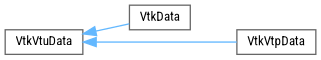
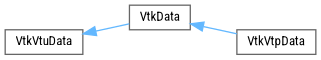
edge "VtkVtpData" -> "VtkVtuData": now "VtkVtpData" -> "VtkData"
